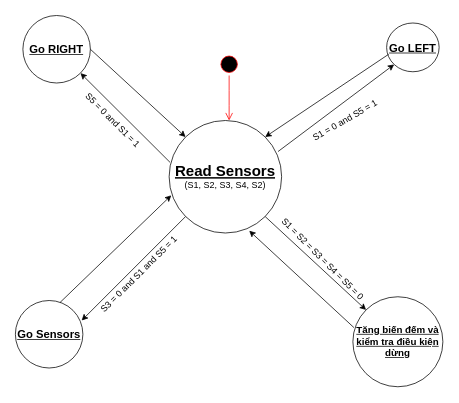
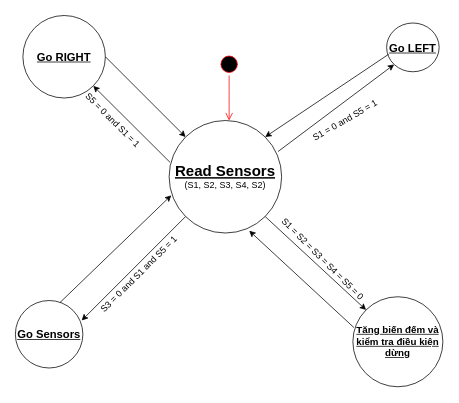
node "Go RIGHT": size 68x68 -> 83x83
